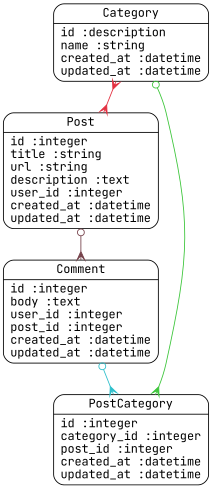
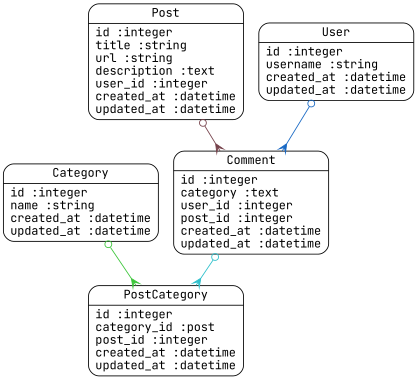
node "Category": text "id :description" -> "id :integer"
node "User": added
edge "Category" -- "Post": removed
node "Comment": text "body :text" -> "category :text"
node "PostCategory": text "category_id :integer" -> "category_id :post"
